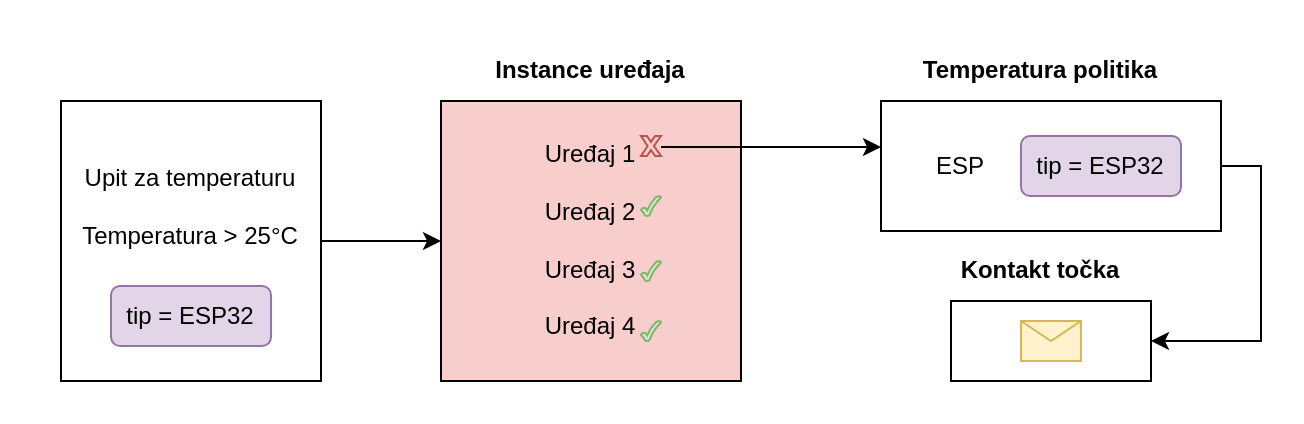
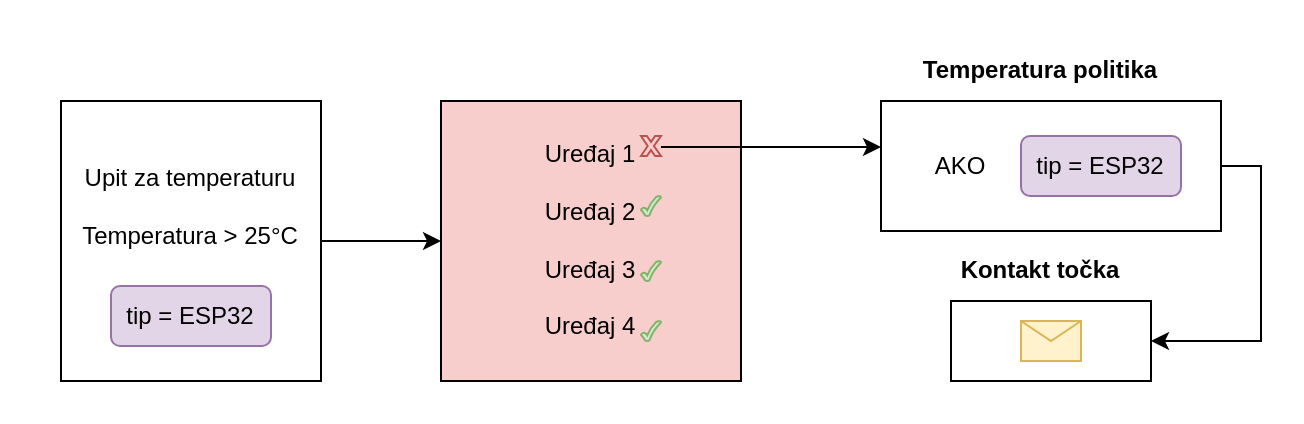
node "Instance uređaja": removed
node "ESP": label "ESP" -> "AKO"
